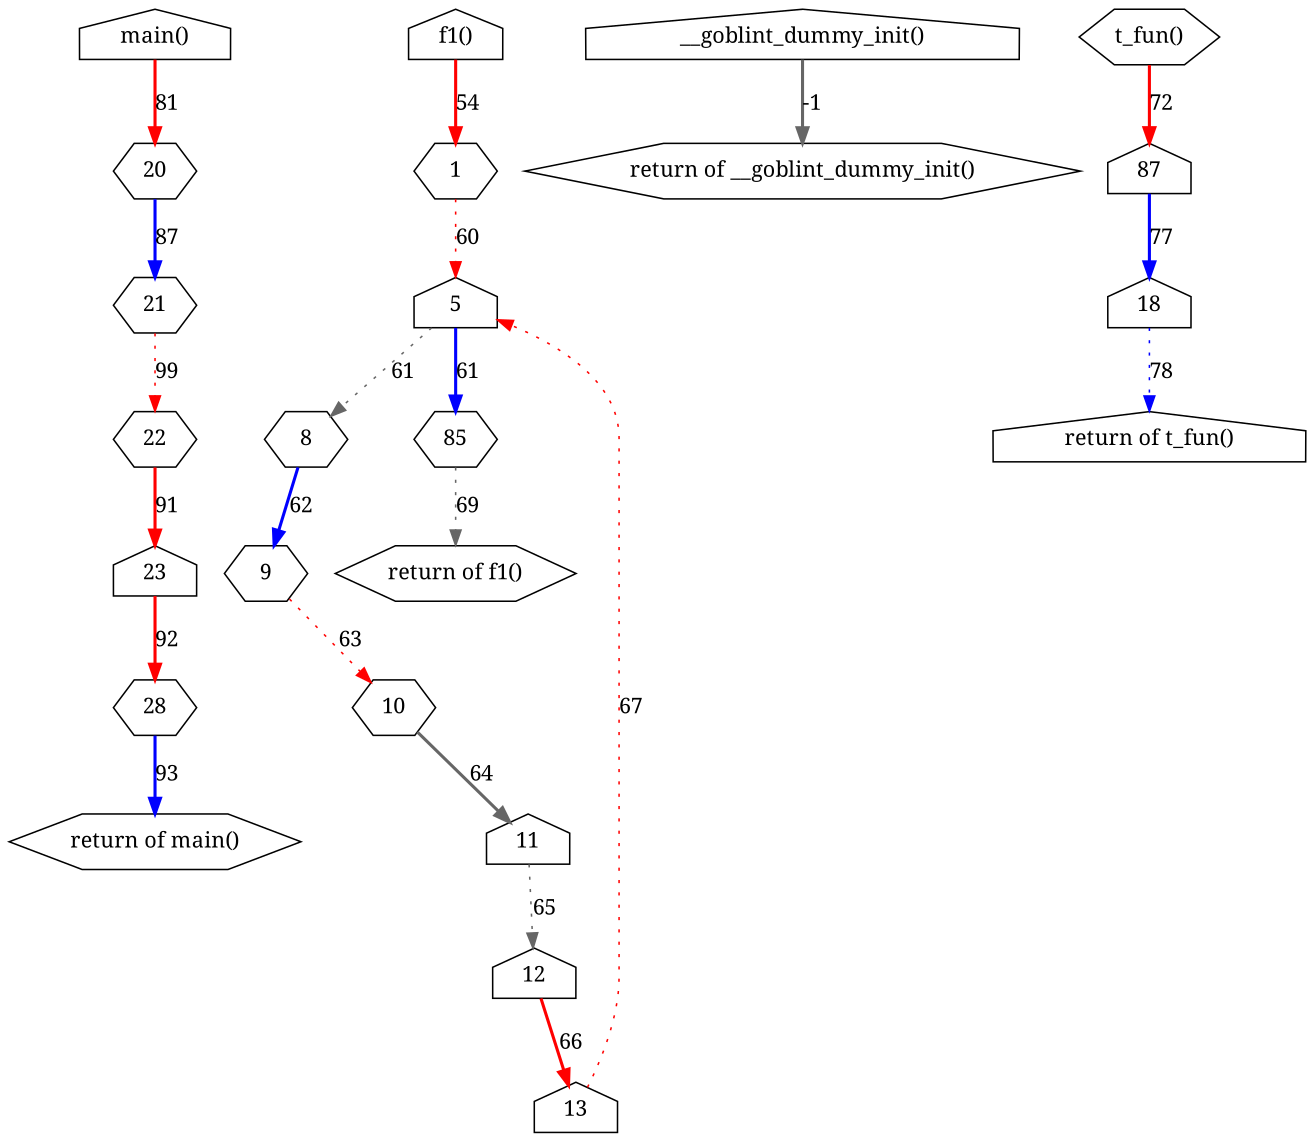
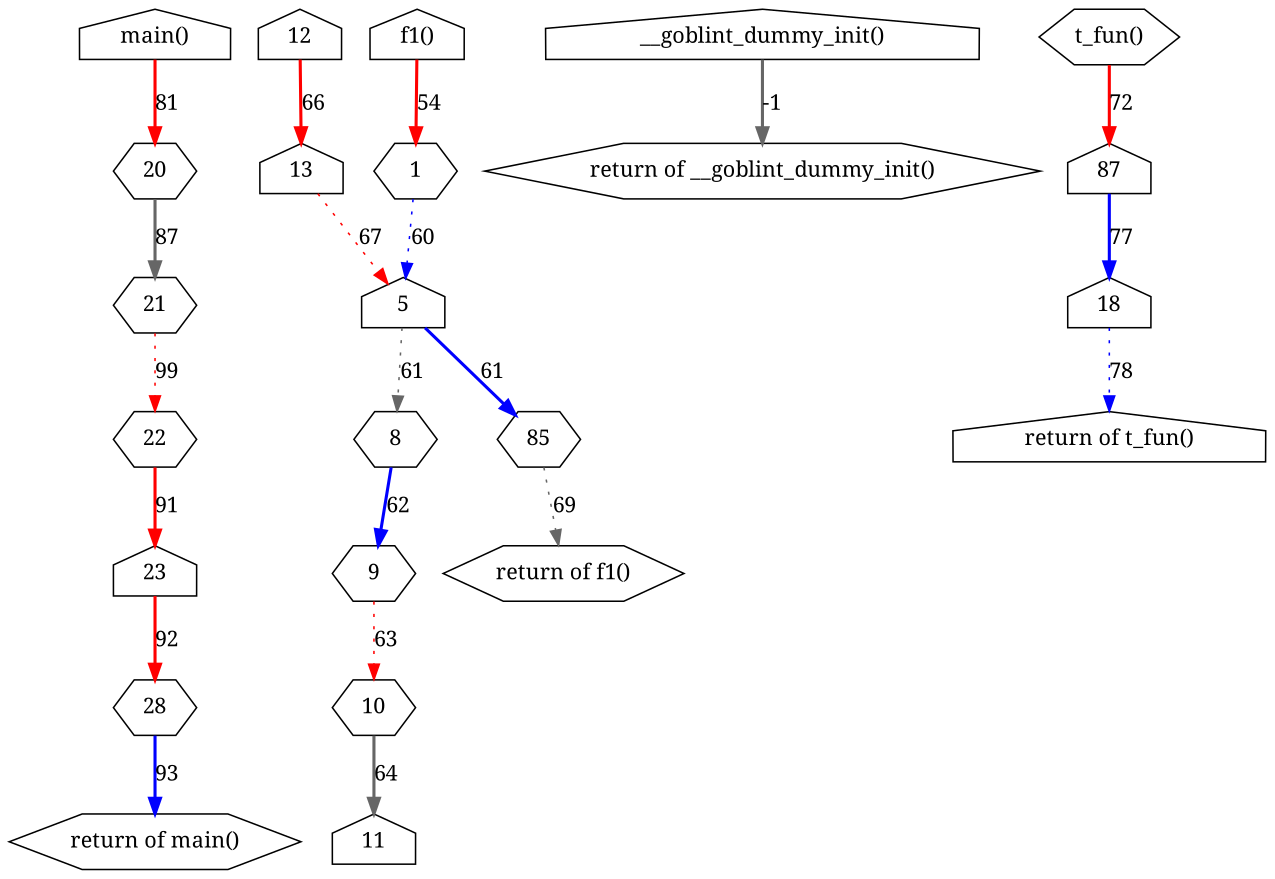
edge "20" -> "21": color blue -> gray40
edge "1" -> "5": color red -> blue
edge "11" -> "12": removed, label "65"
